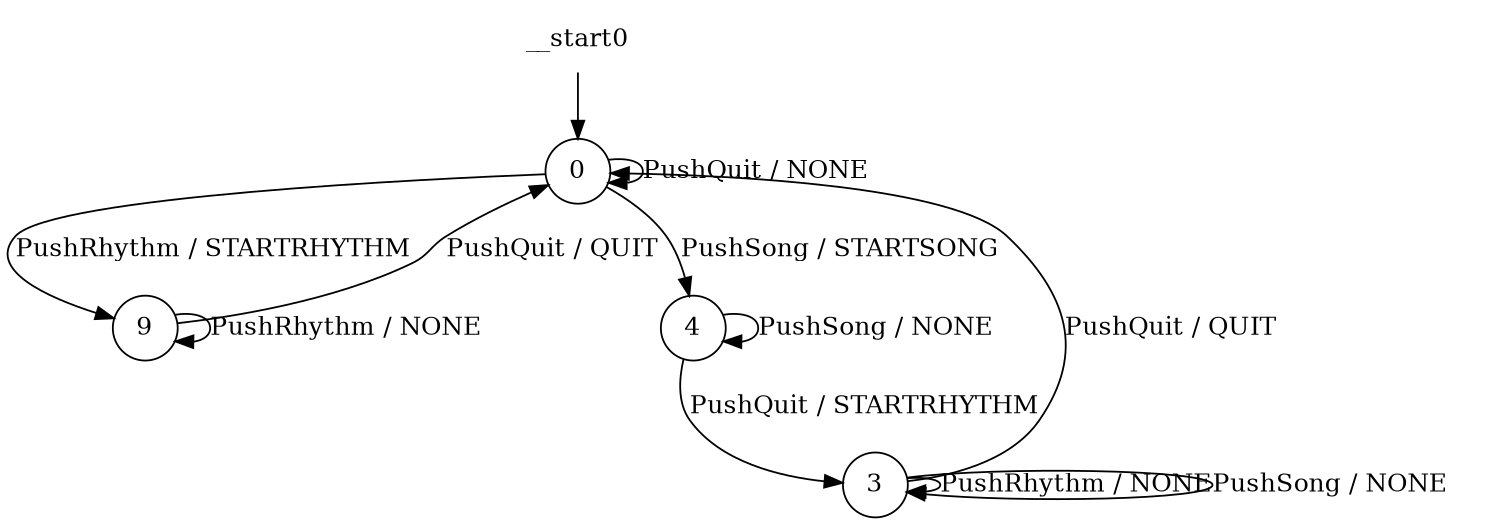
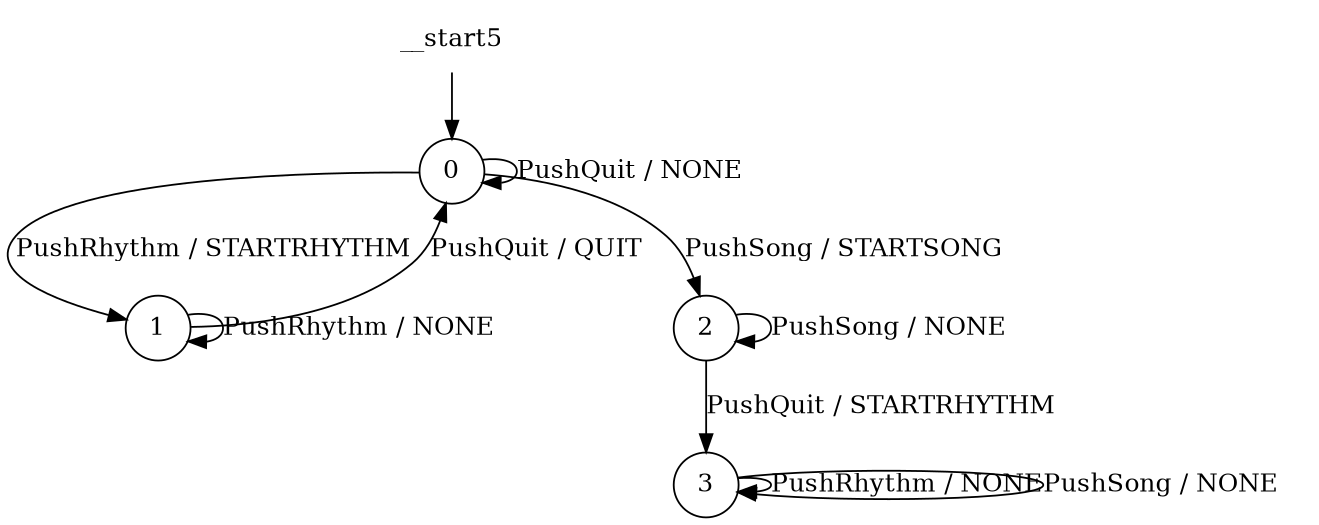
node "__start0": label "__start0" -> "__start5"
edge "3" -> "0": removed, label "PushQuit / QUIT"
node "9": label "9" -> "1"
node "4": label "4" -> "2"
